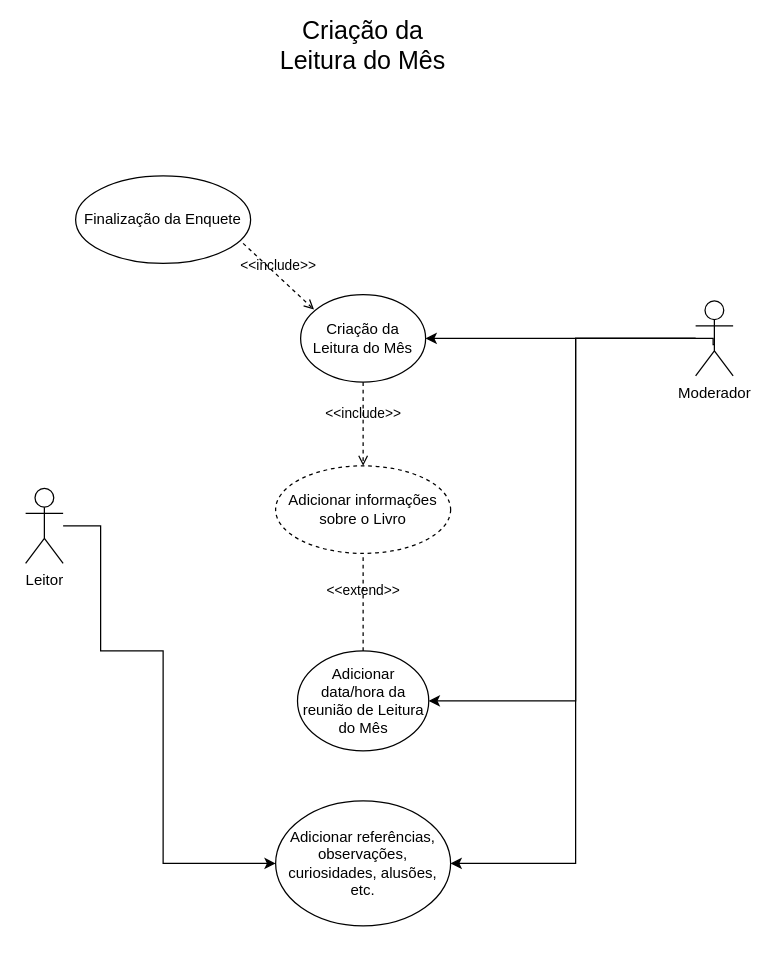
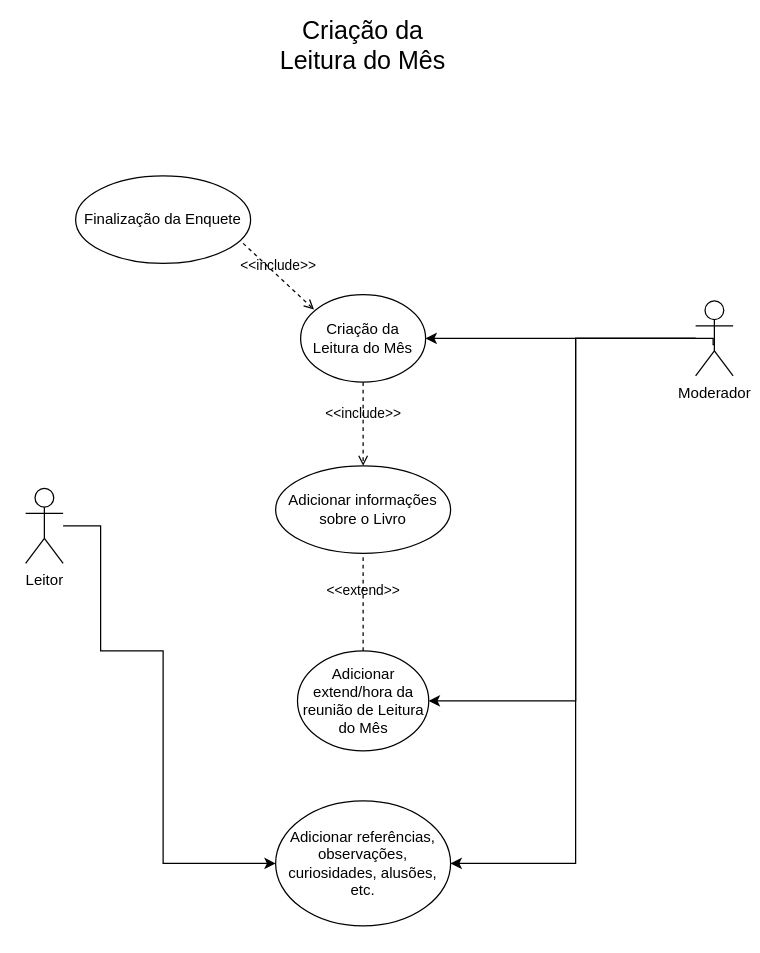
node "Adicionar informações sobre o Livro": style dashed -> solid
node "Adicionar data/hora da reunião de Leitura do Mês": label "Adicionar data/hora da reunião de Leitura do Mês" -> "Adicionar extend/hora da reunião de Leitura do Mês"
